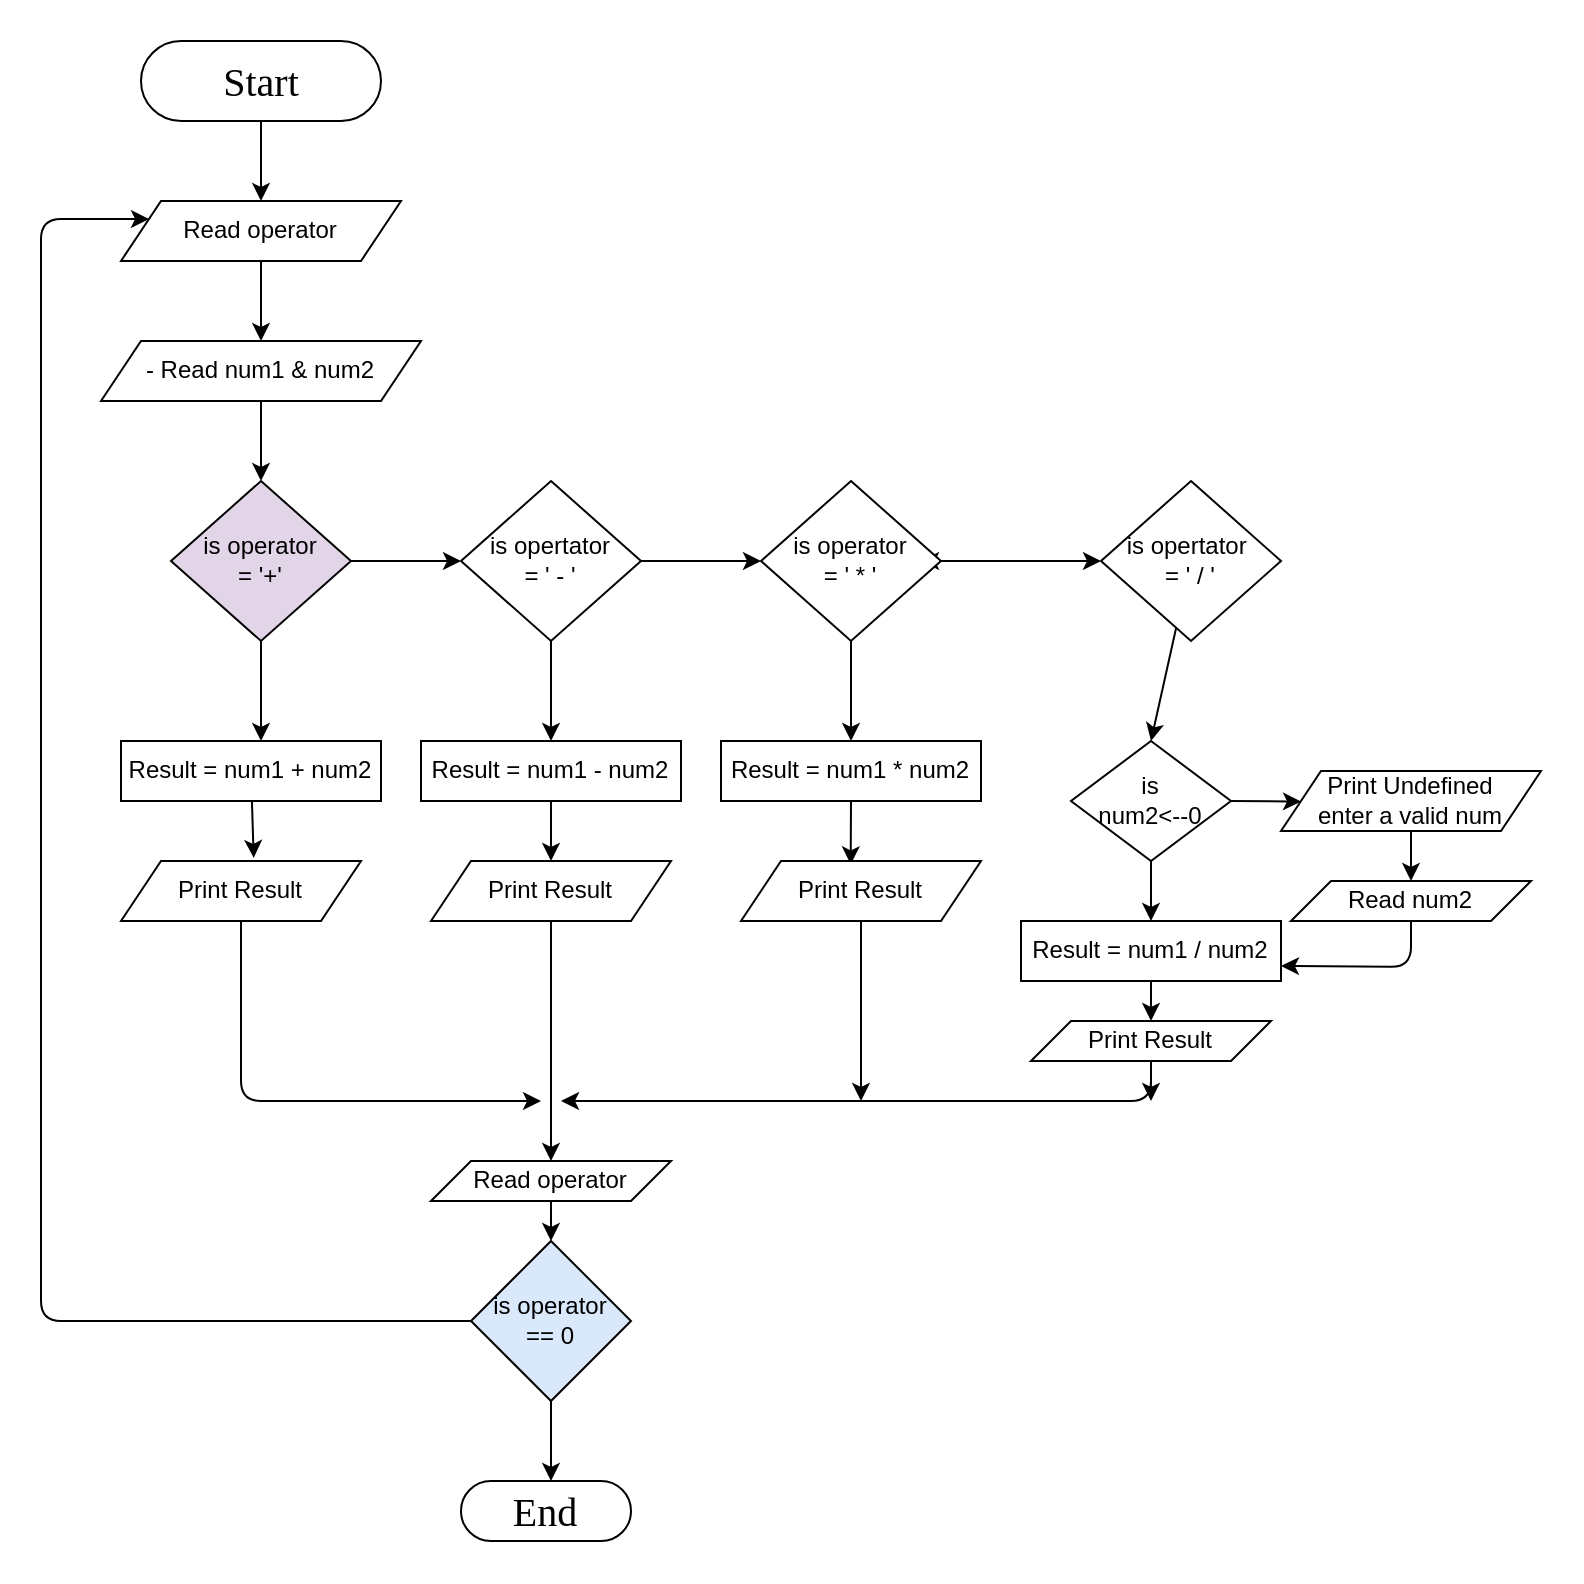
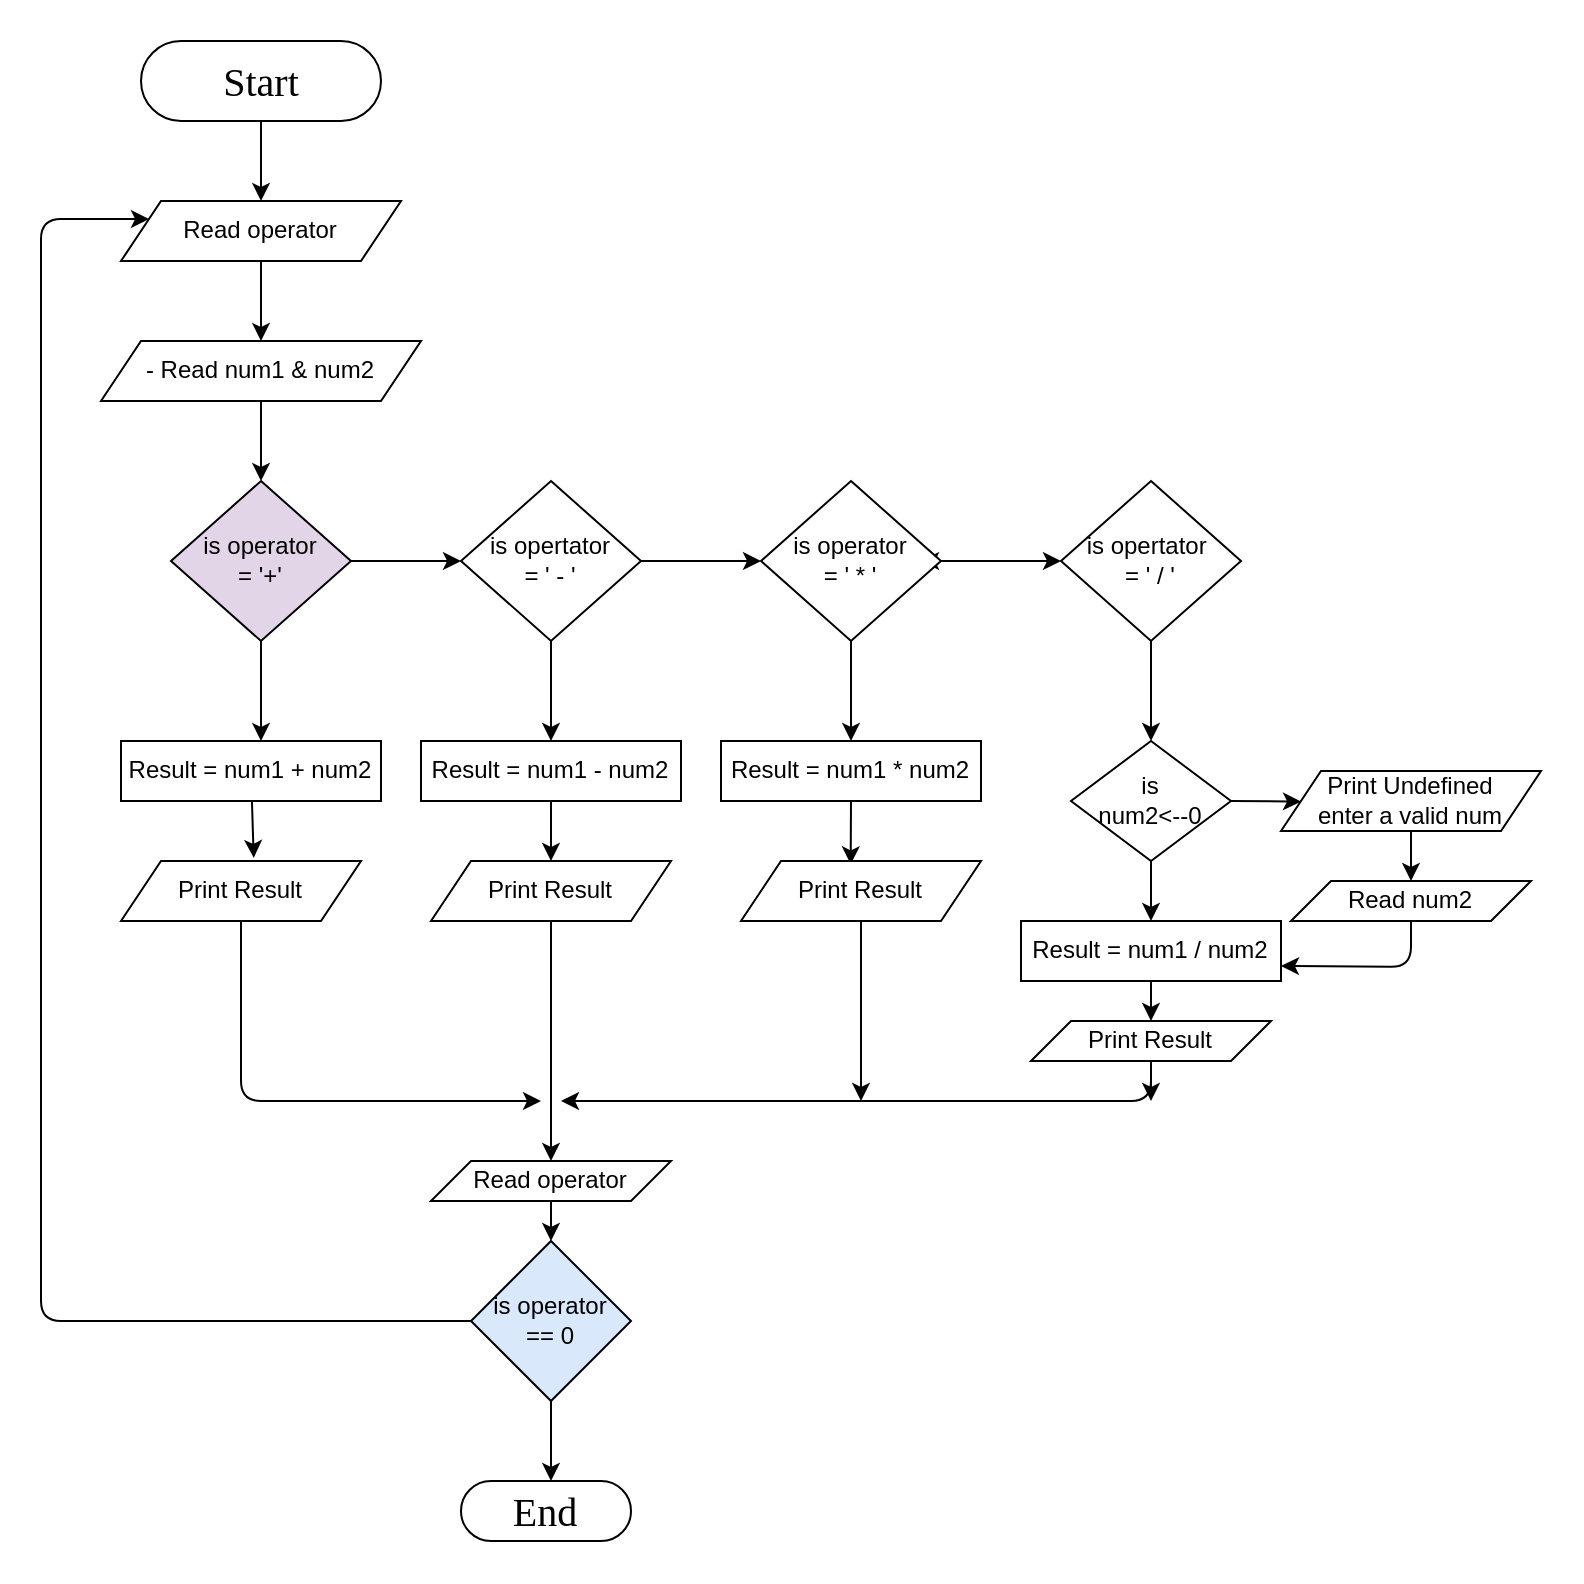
node "is opertator = ' / '": moved (1191, 561) -> (1151, 561)
